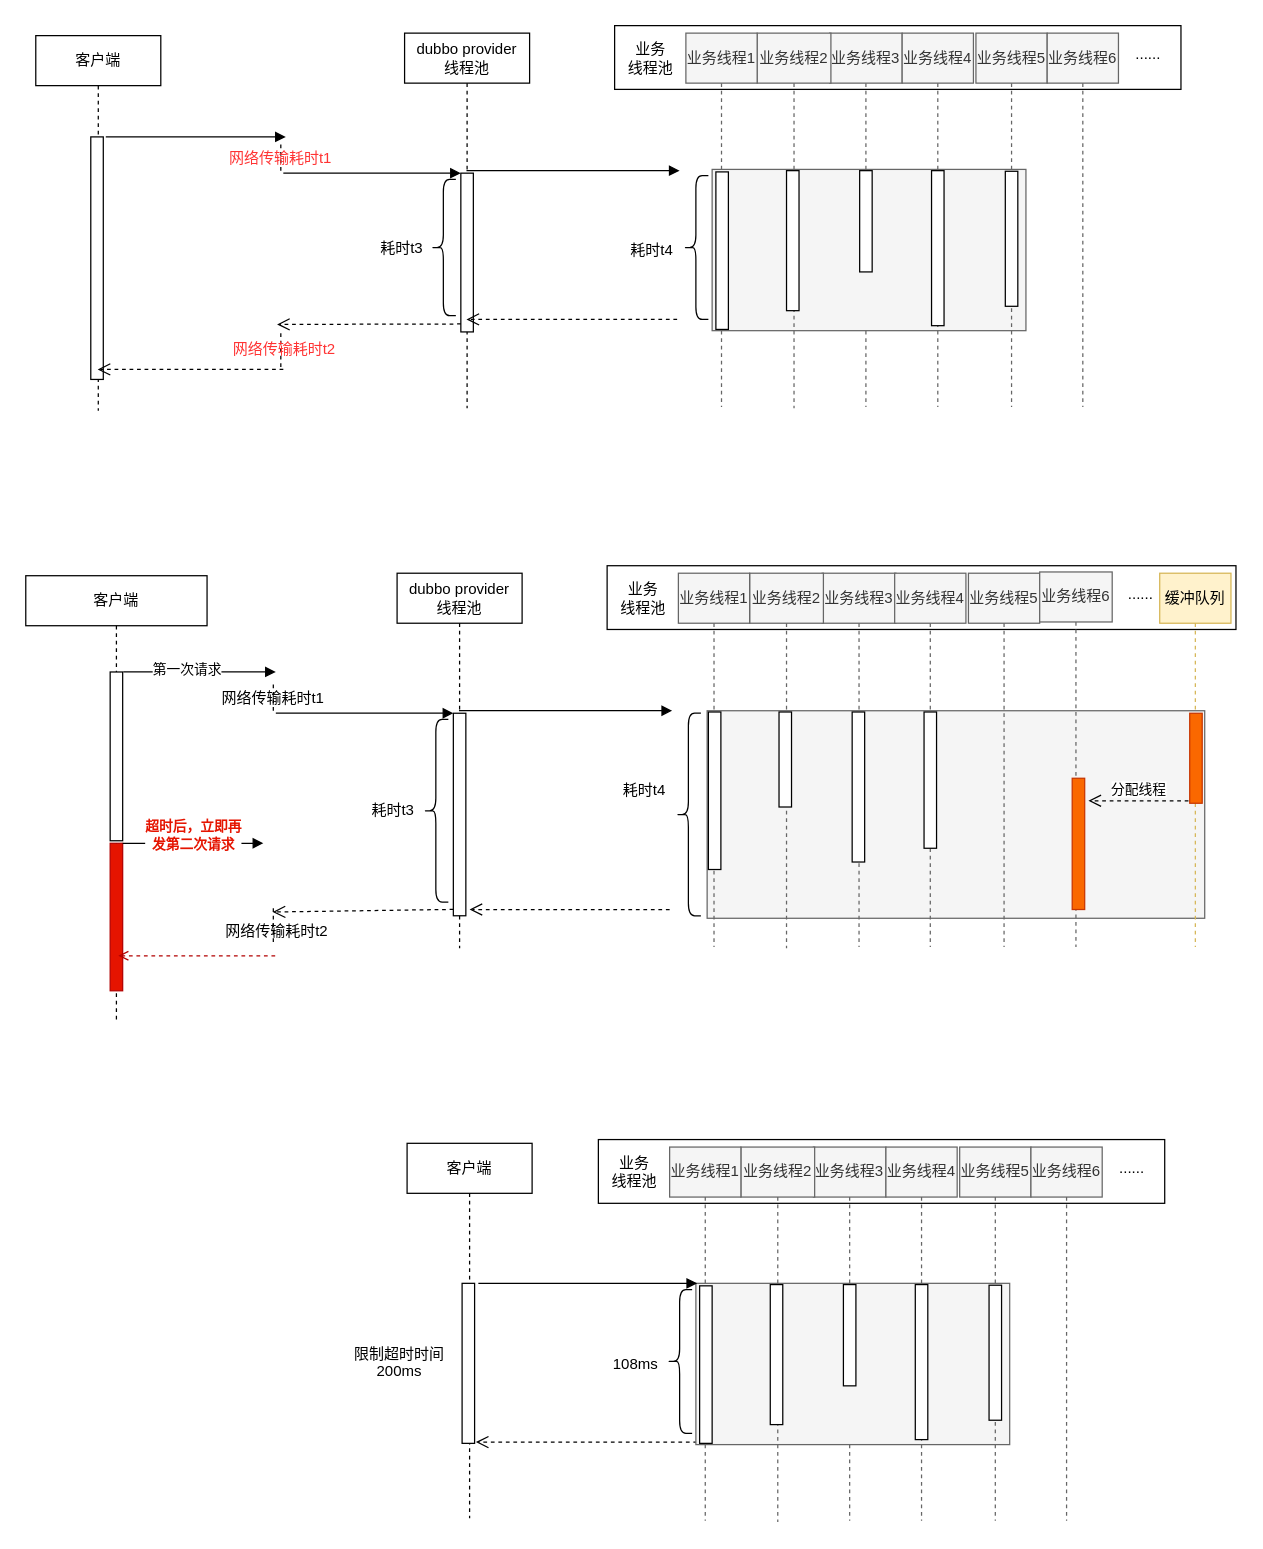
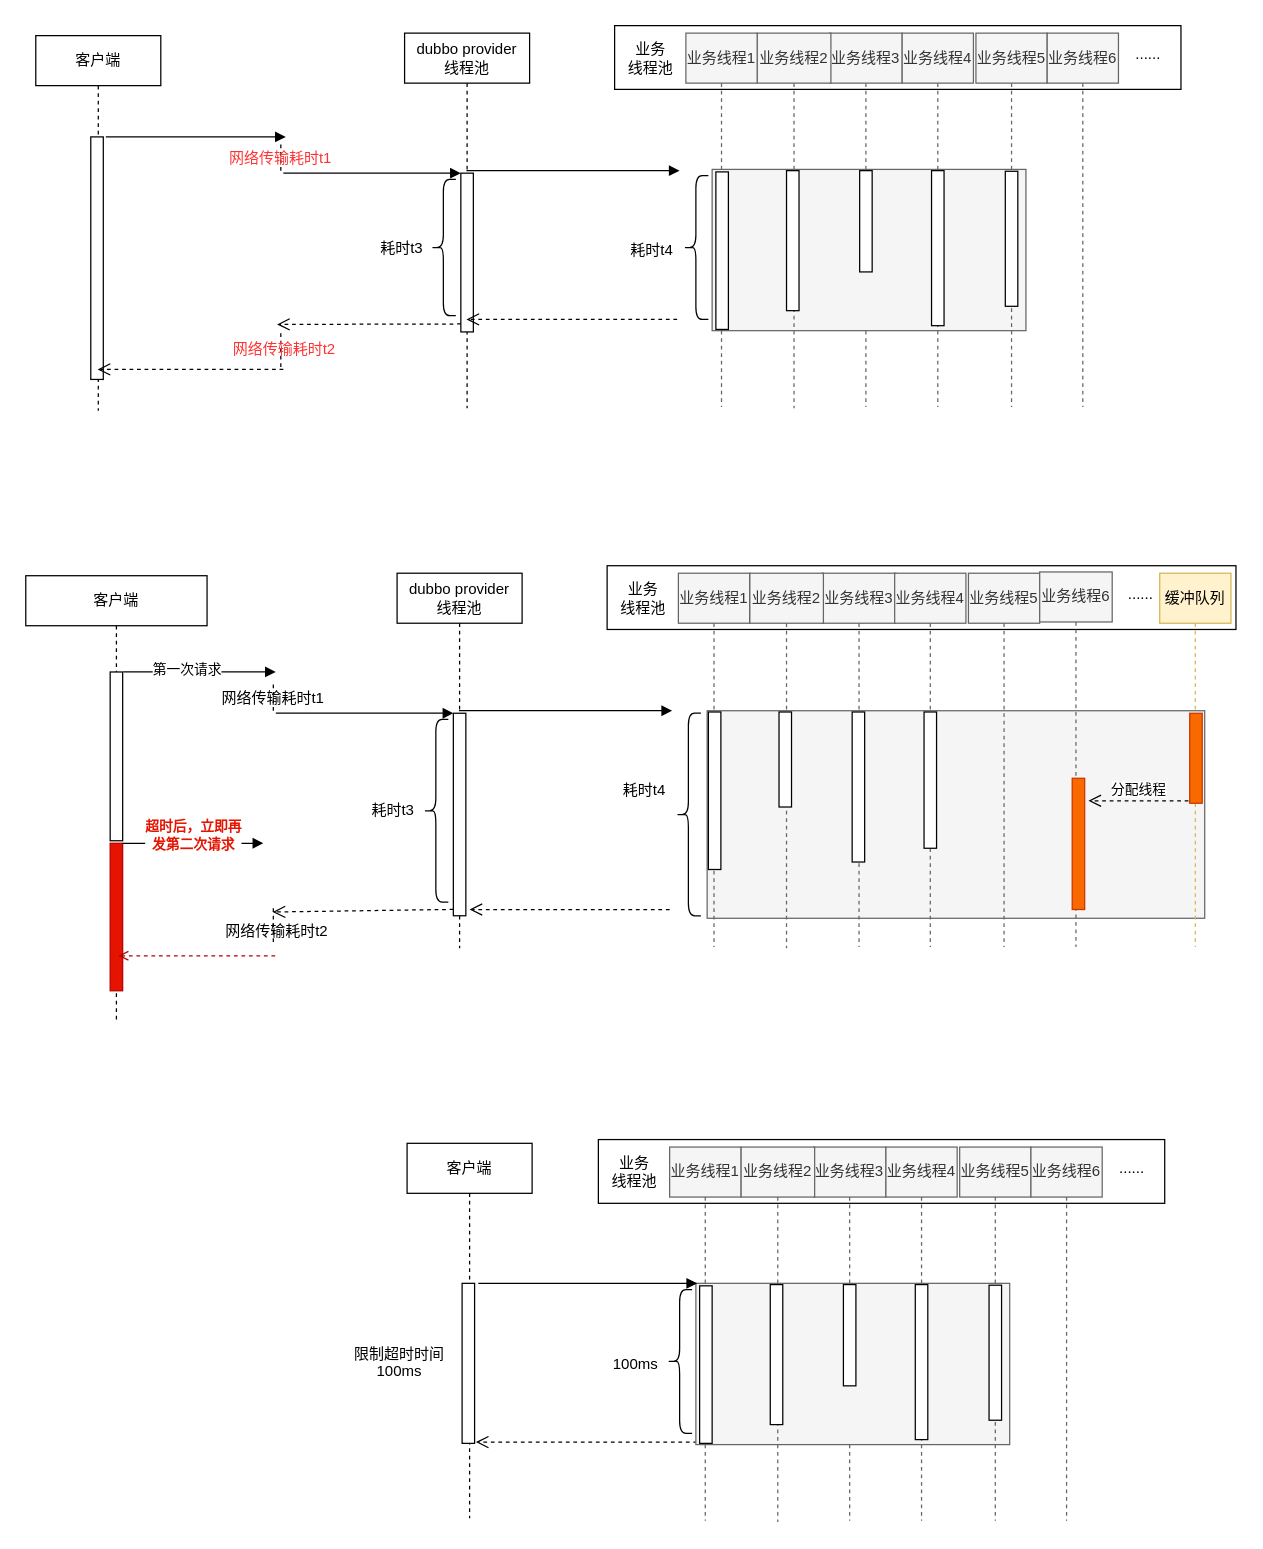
node "限制超时时间 200ms": label "限制超时时间 200ms" -> "限制超时时间 100ms"
node "108ms": label "108ms" -> "100ms"
